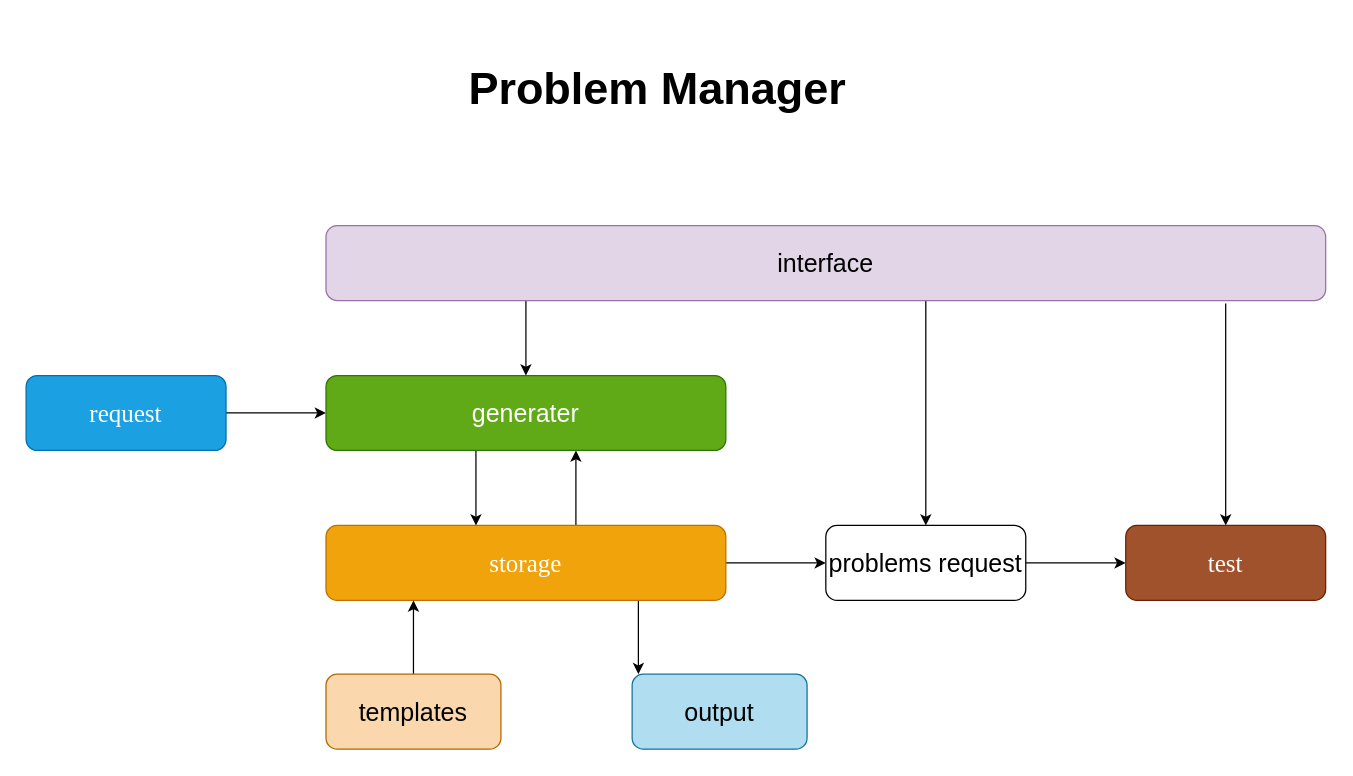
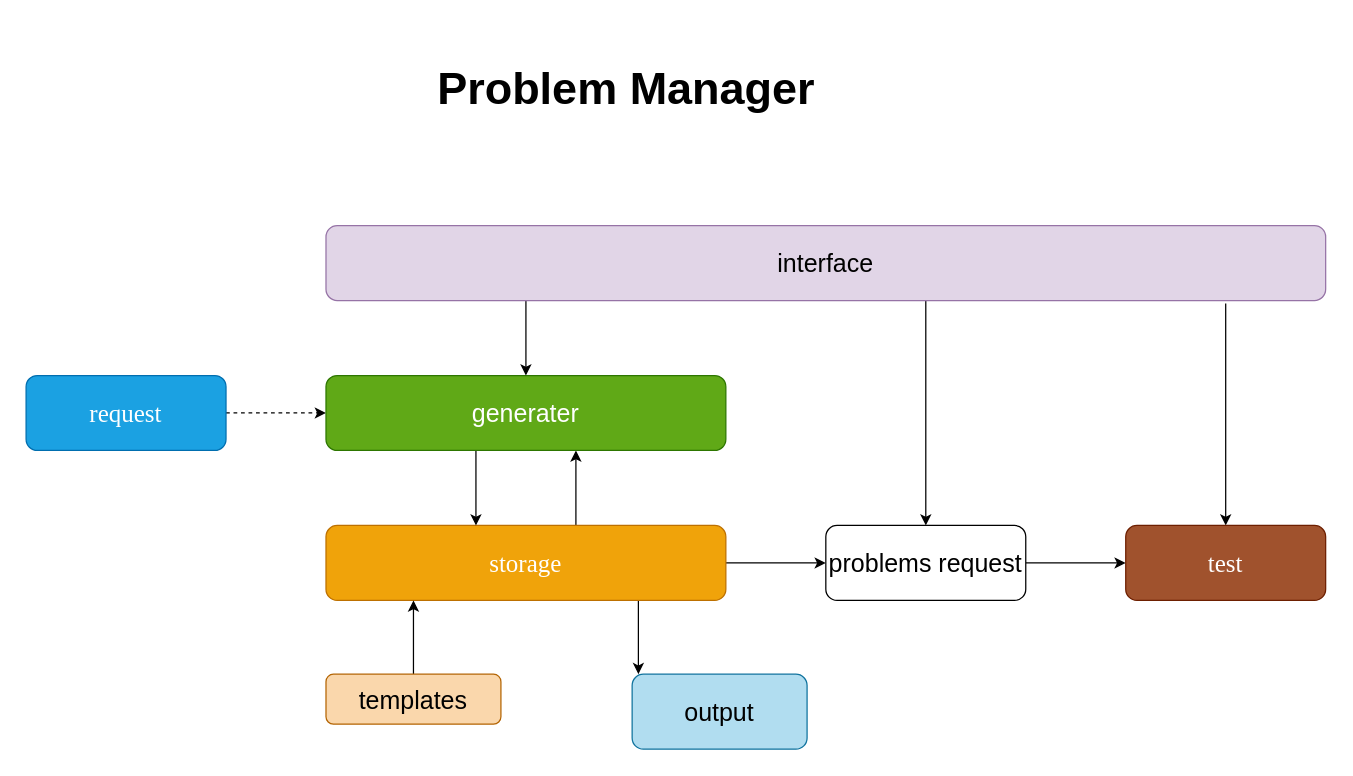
node "Problem Manager": moved (657, 88) -> (626, 88)
edge "request" -> "generater": style solid -> dashed
node "templates": size 175x75 -> 175x50
